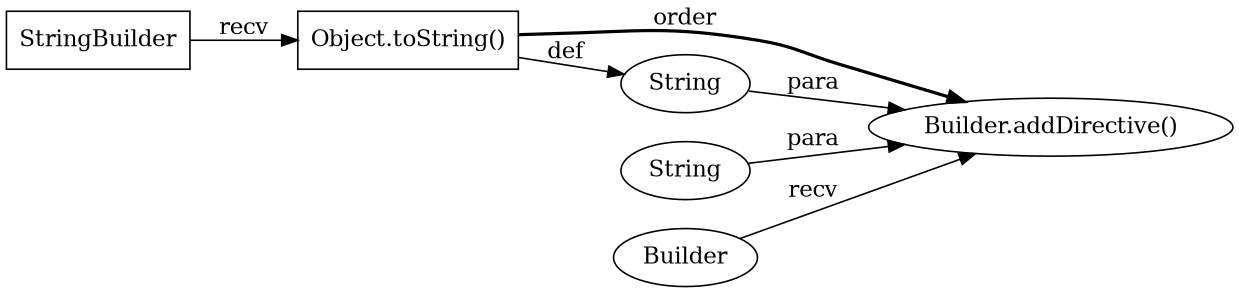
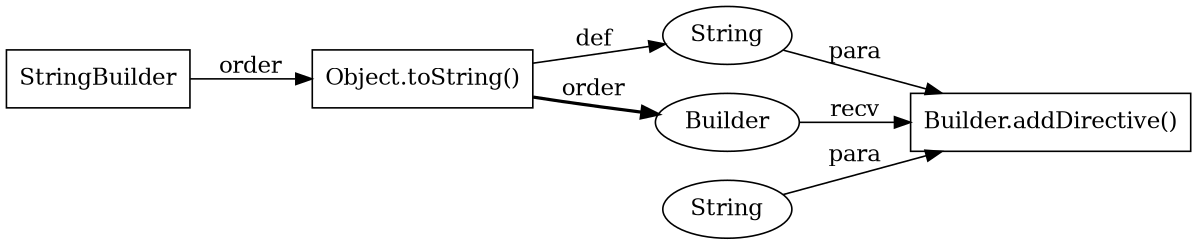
edge "StringBuilder" -> "Object.toString()": label "recv" -> "order"
edge "Object.toString()" -> "Builder.addDirective()": now "Object.toString()" -> "Builder"
node "Builder.addDirective()": shape ellipse -> box
